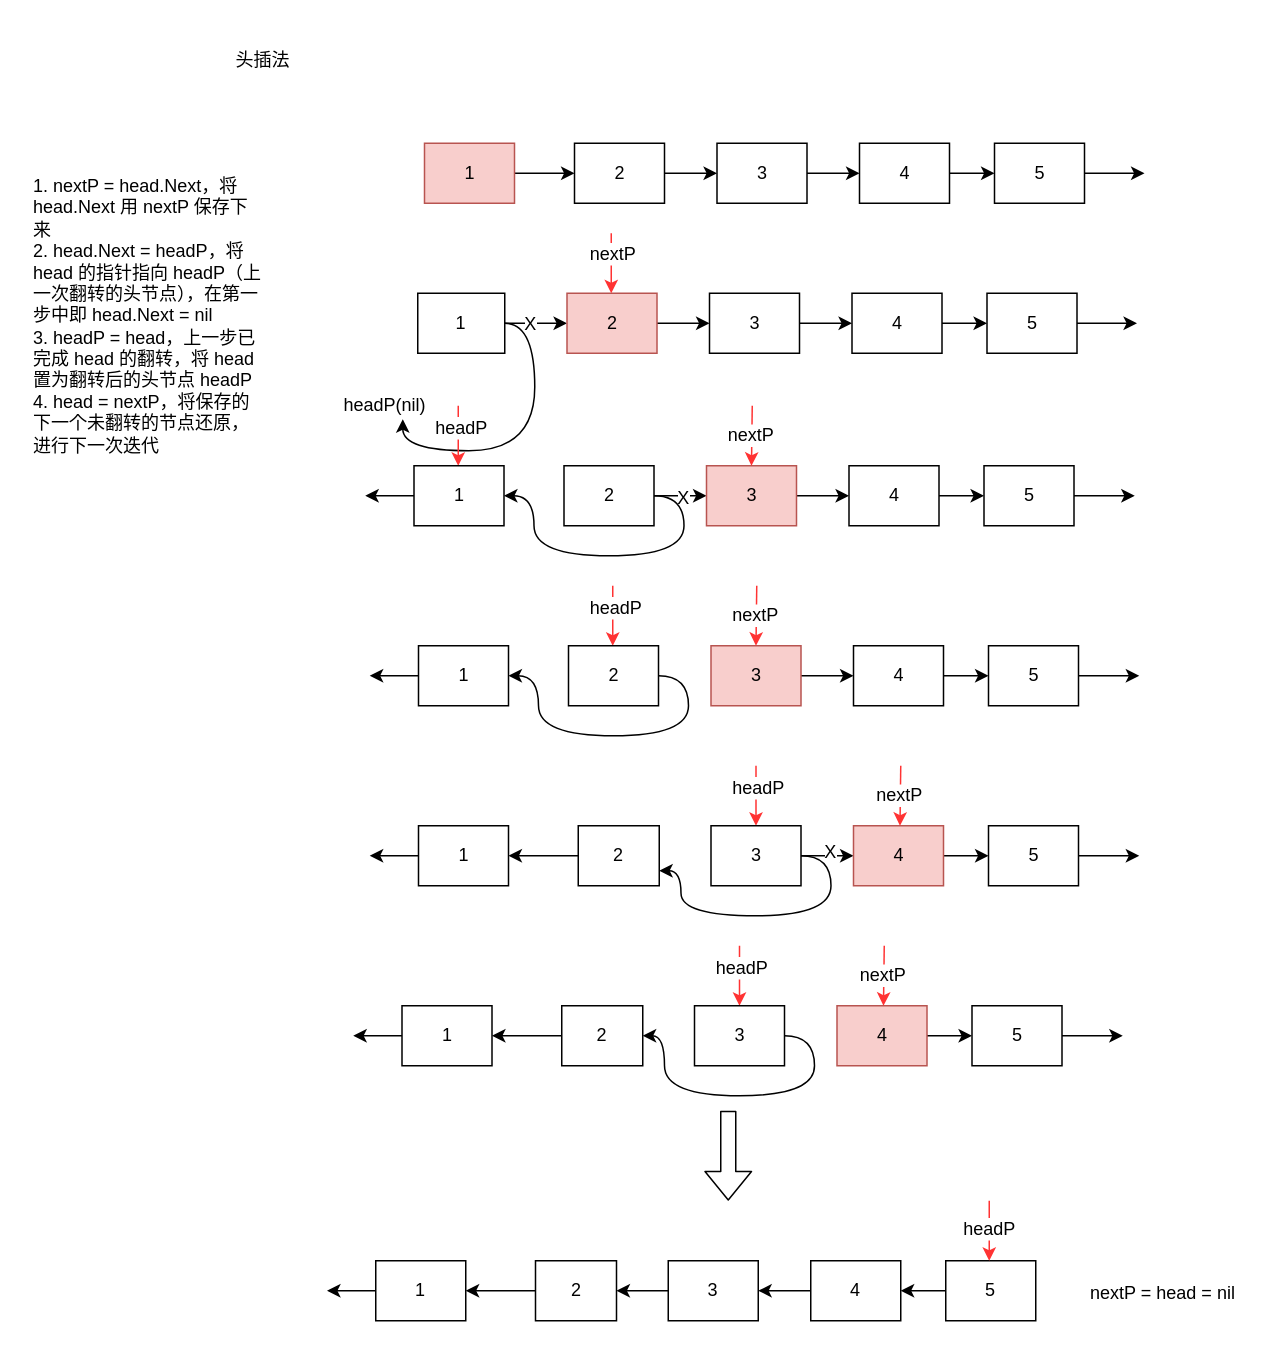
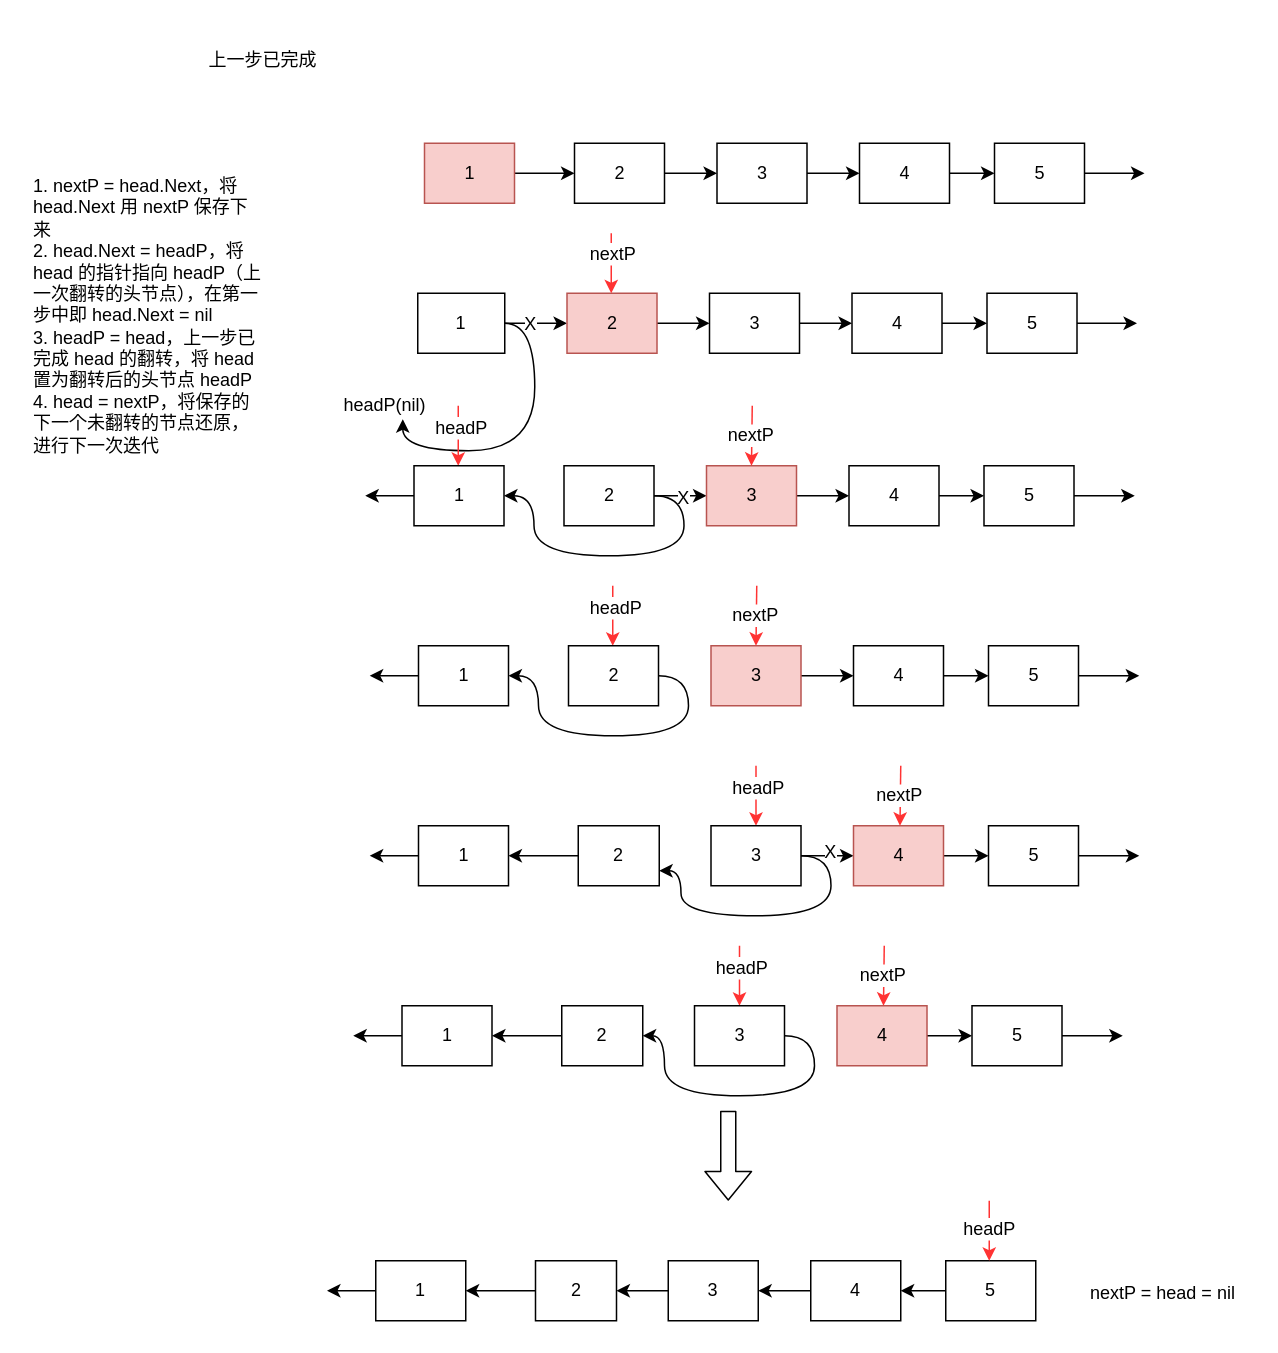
node "头插法": label "头插法" -> "上一步已完成"
